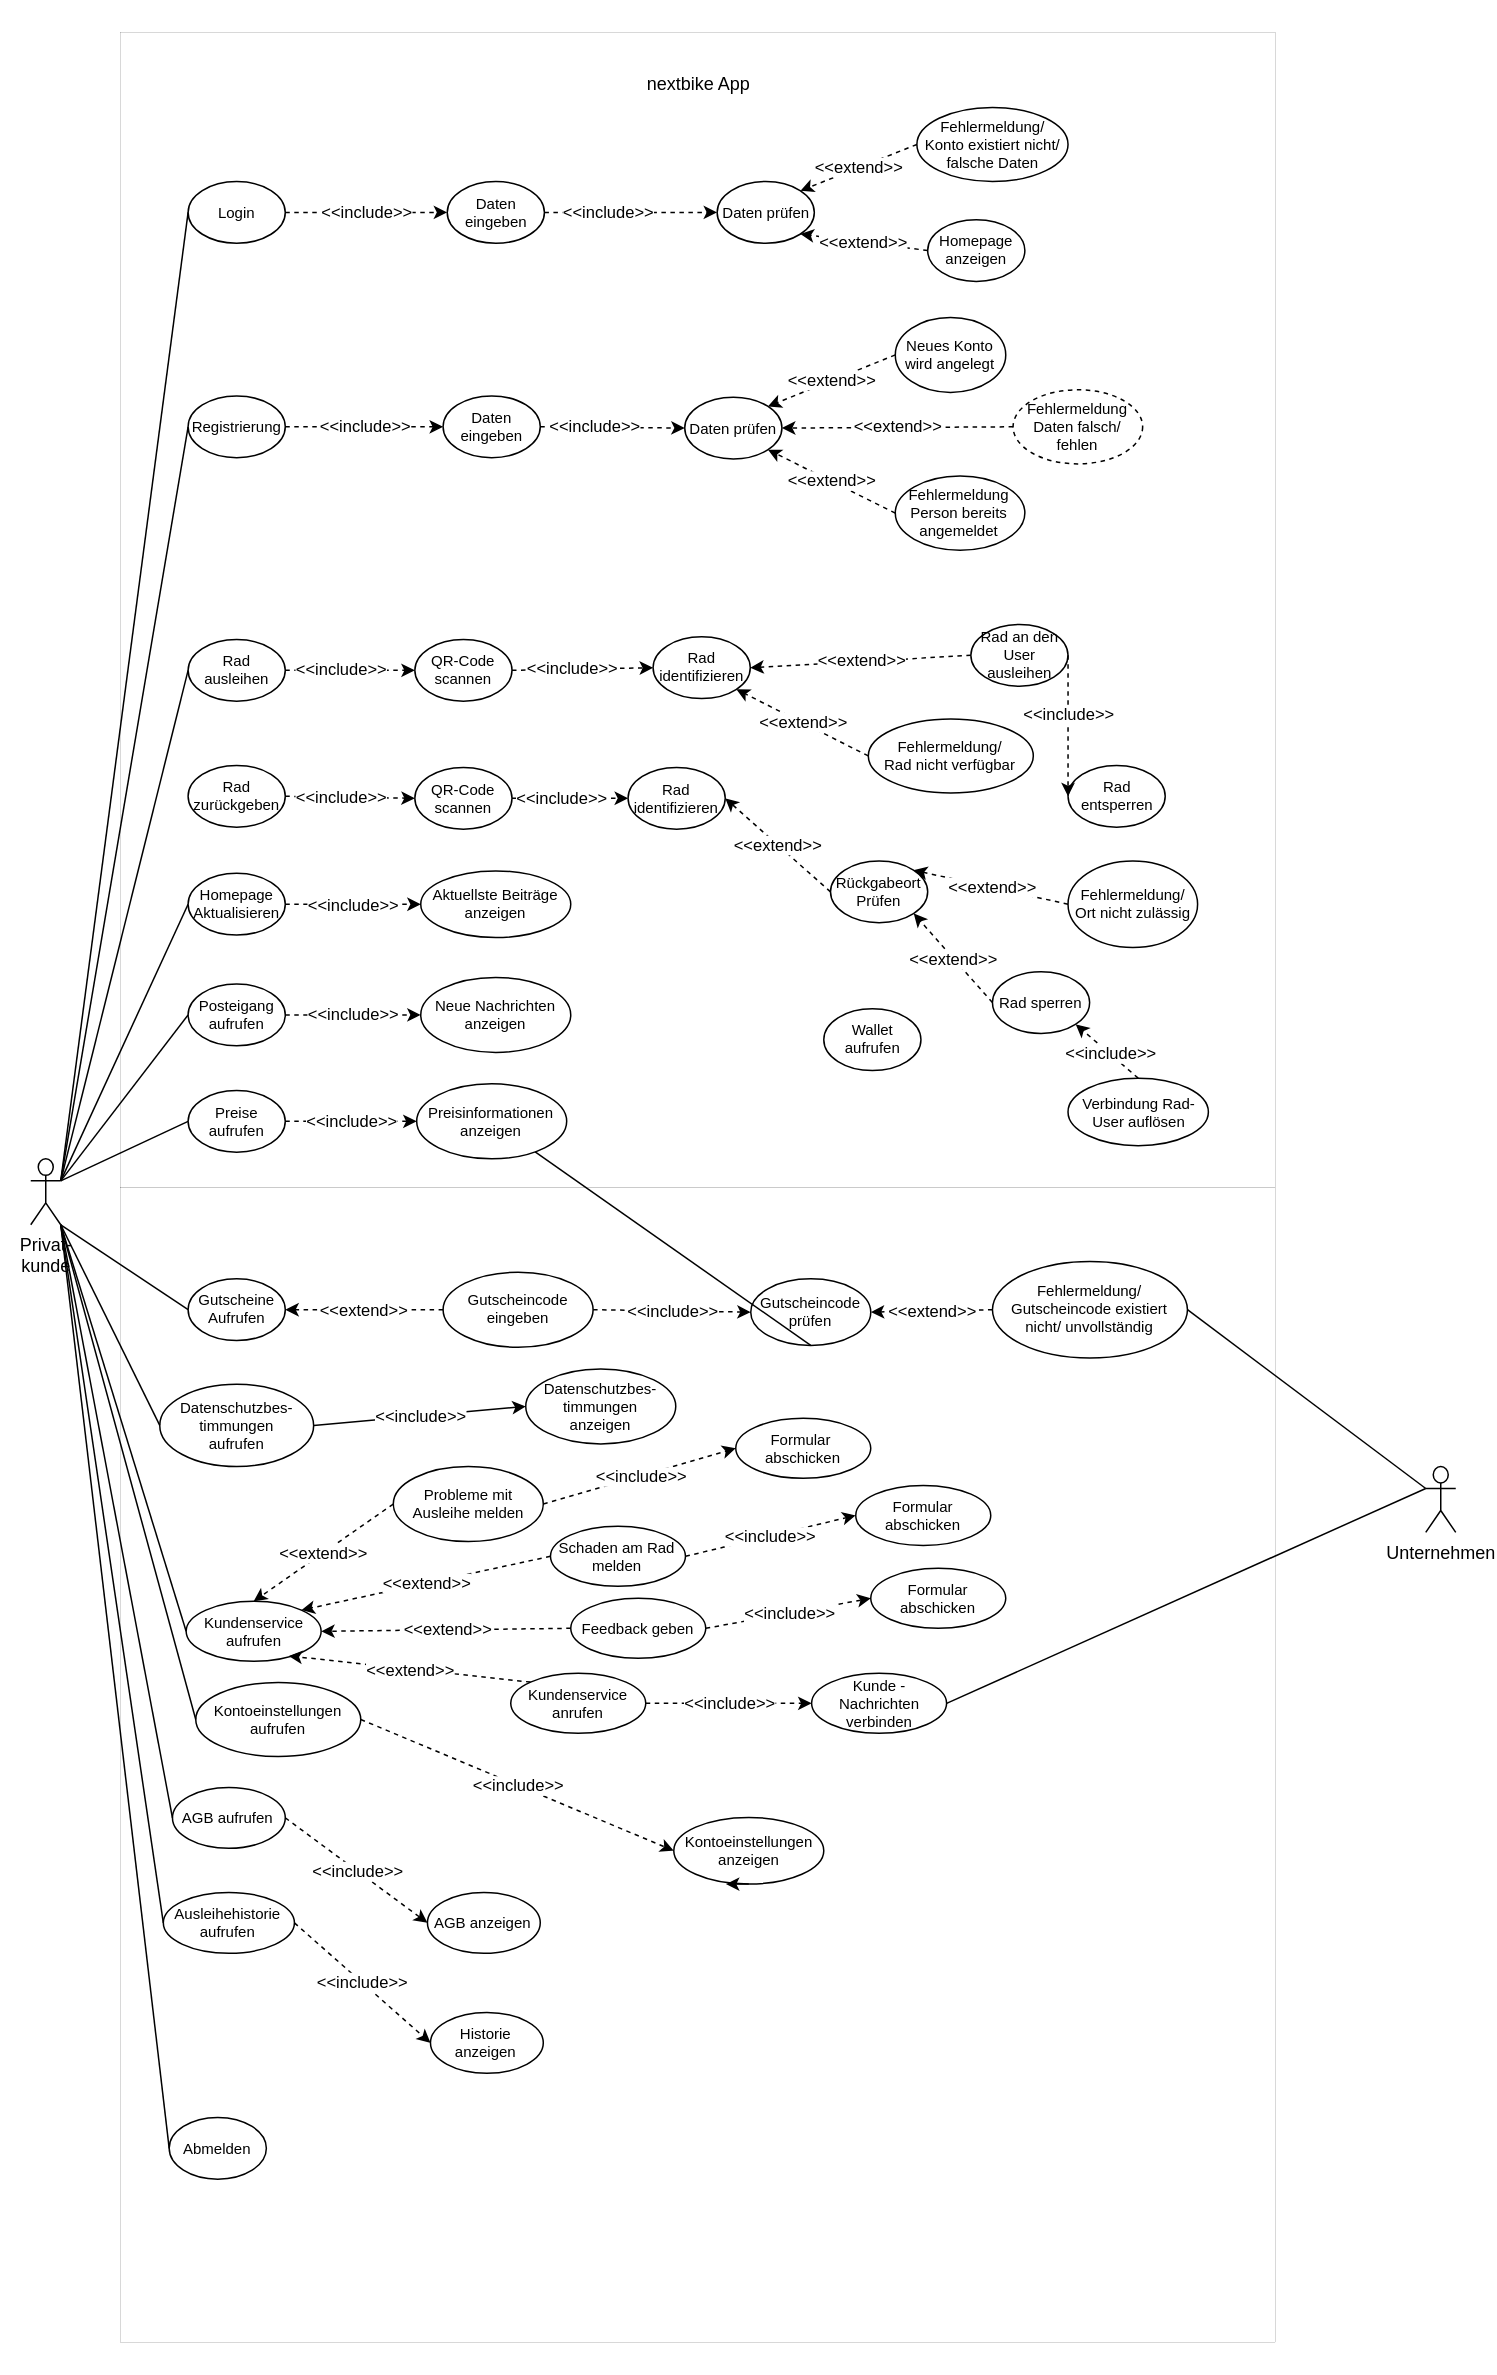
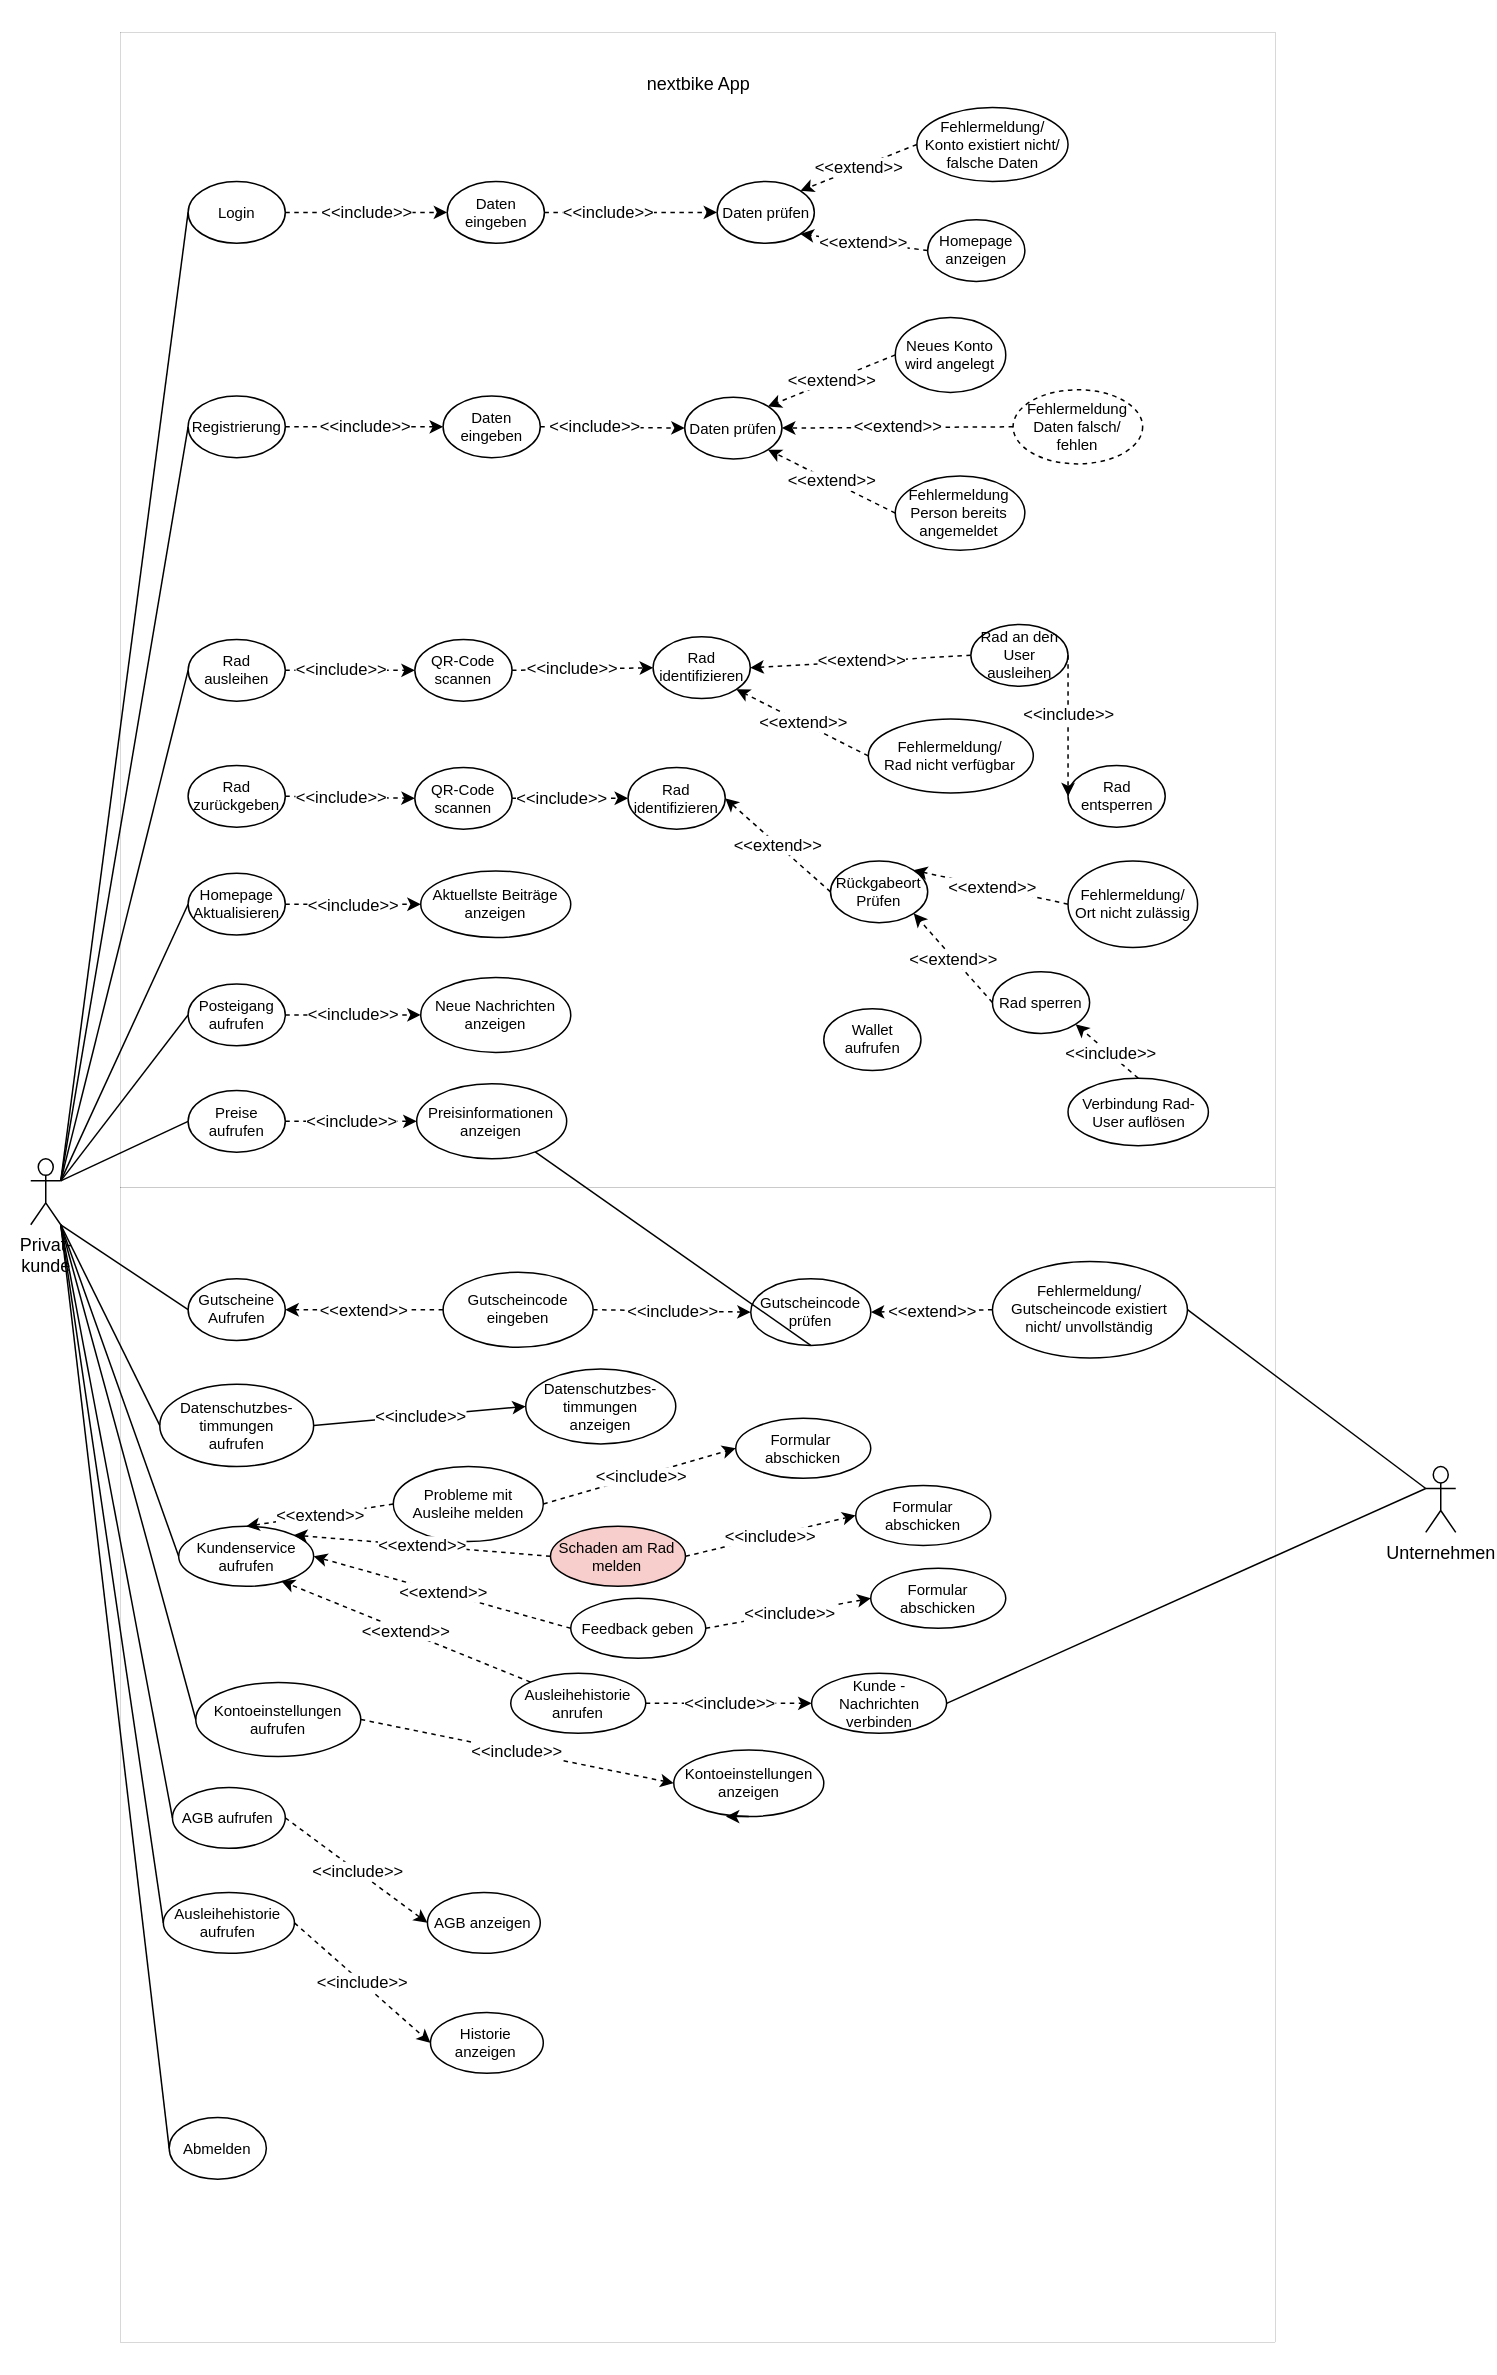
node "Schaden am Rad melden": fillcolor #ffffff -> #f8cecc
node "Kundenservice aufrufen": moved (254, 1631) -> (246, 1556)
node "Kundenservice anrufen": label "Kundenservice anrufen" -> "Ausleihehistorie anrufen"
node "Kontoeinstellungen anzeigen": moved (749, 1850) -> (749, 1783)
